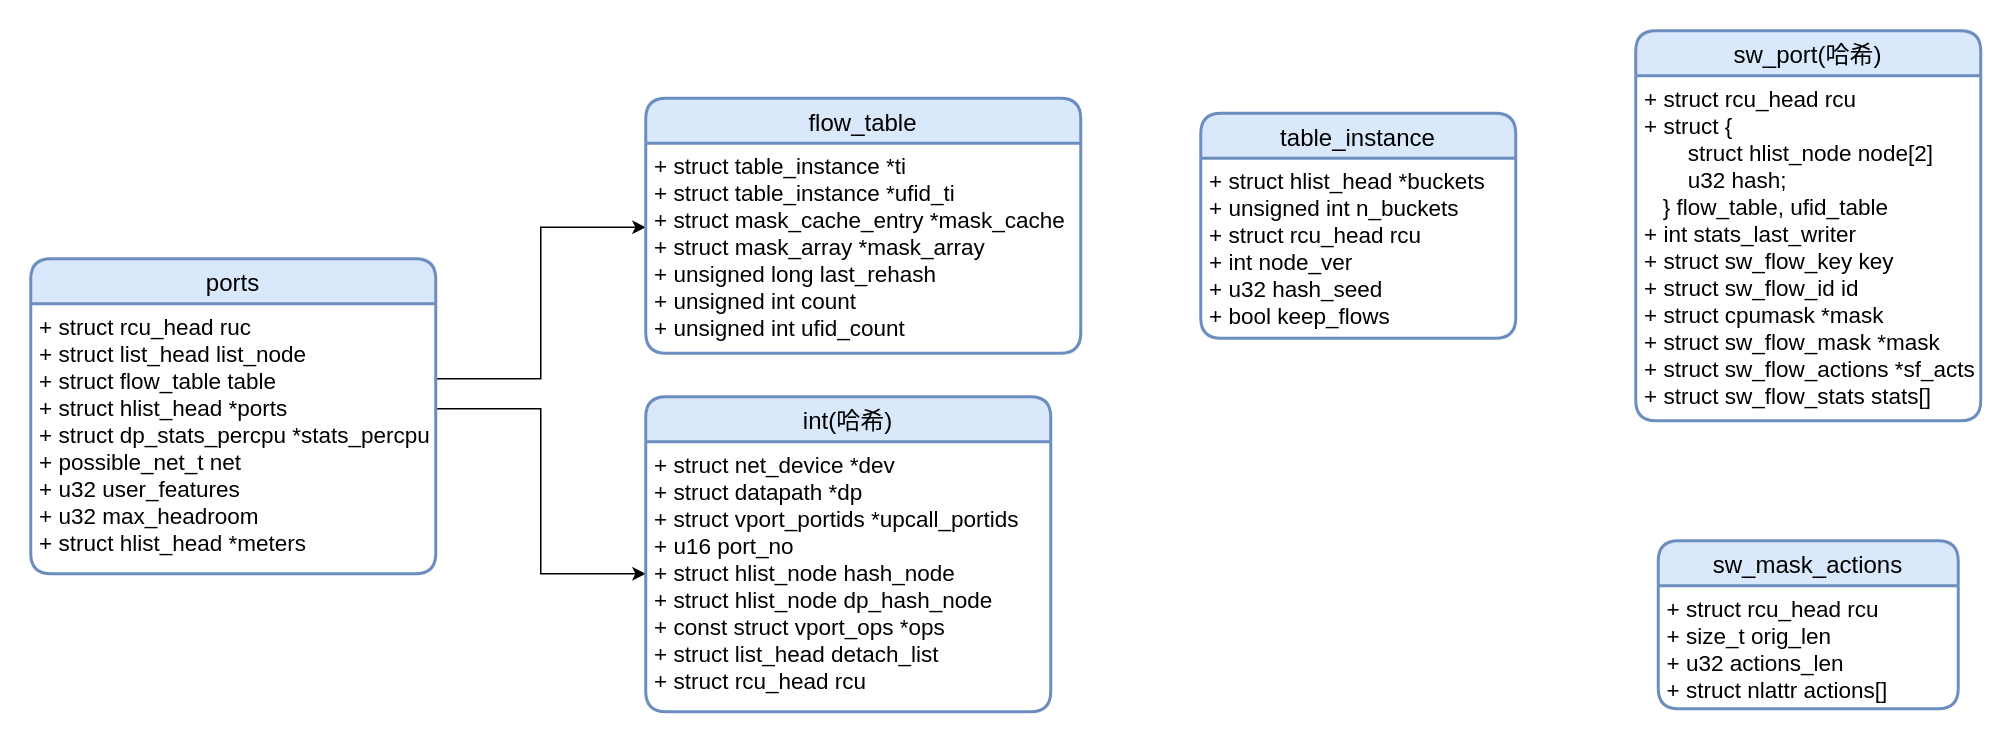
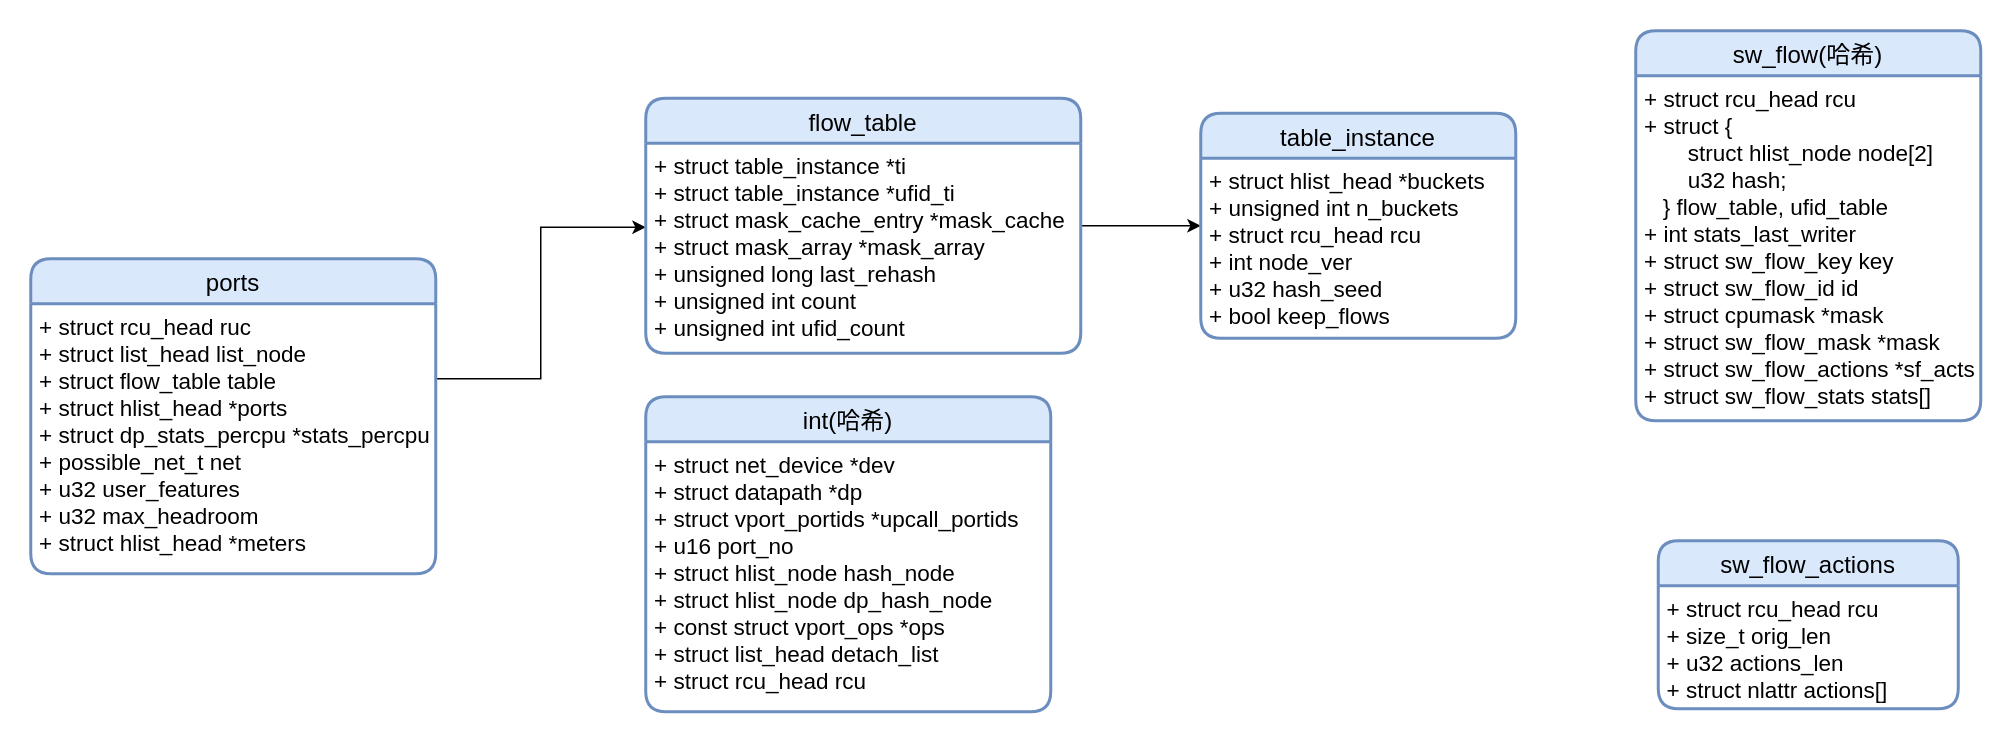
node "sw_port(哈希)": label "sw_port(哈希)" -> "sw_flow(哈希)"
edge "flow_table" -> "table_instance": added
edge "ports" -> "int(哈希)": removed
node "sw_mask_actions": label "sw_mask_actions" -> "sw_flow_actions"
